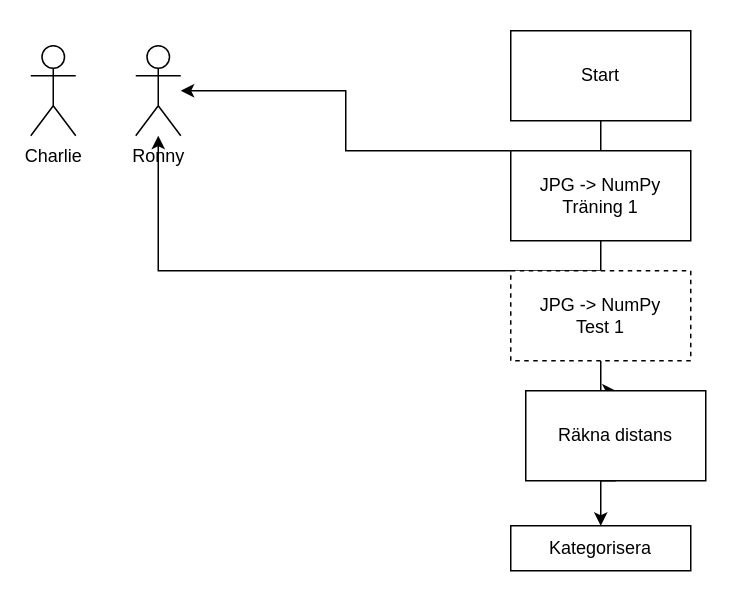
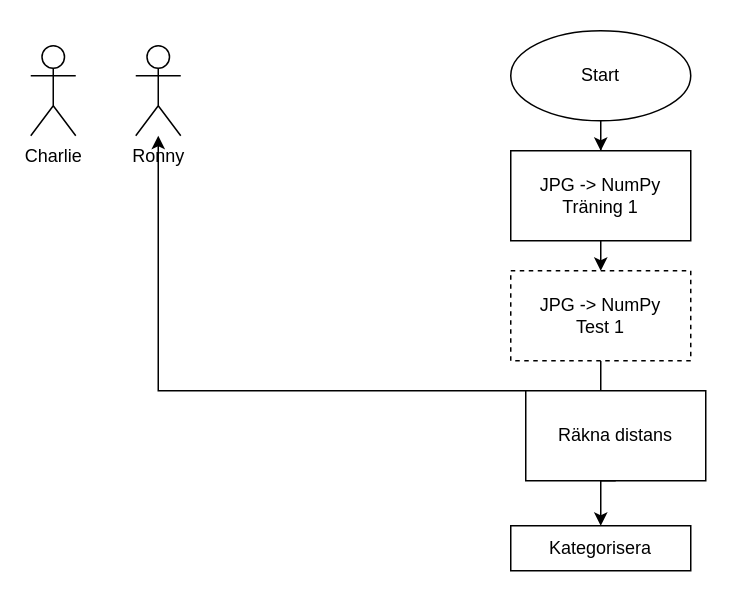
node "Start": shape rectangle -> ellipse
edge "Start" -> "Ronny": now "Start" -> "JPG -> NumPy Träning 1"
edge "JPG -> NumPy Träning 1" -> "Ronny": now "JPG -> NumPy Träning 1" -> "JPG -> NumPy Test 1"
edge "JPG -> NumPy Test 1" -> "Räkna distans": now "JPG -> NumPy Test 1" -> "Ronny"
